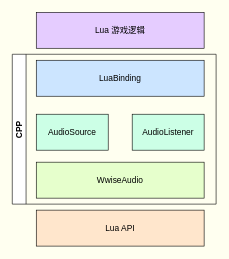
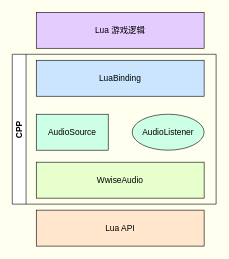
node "AudioListener": shape rectangle -> ellipse
